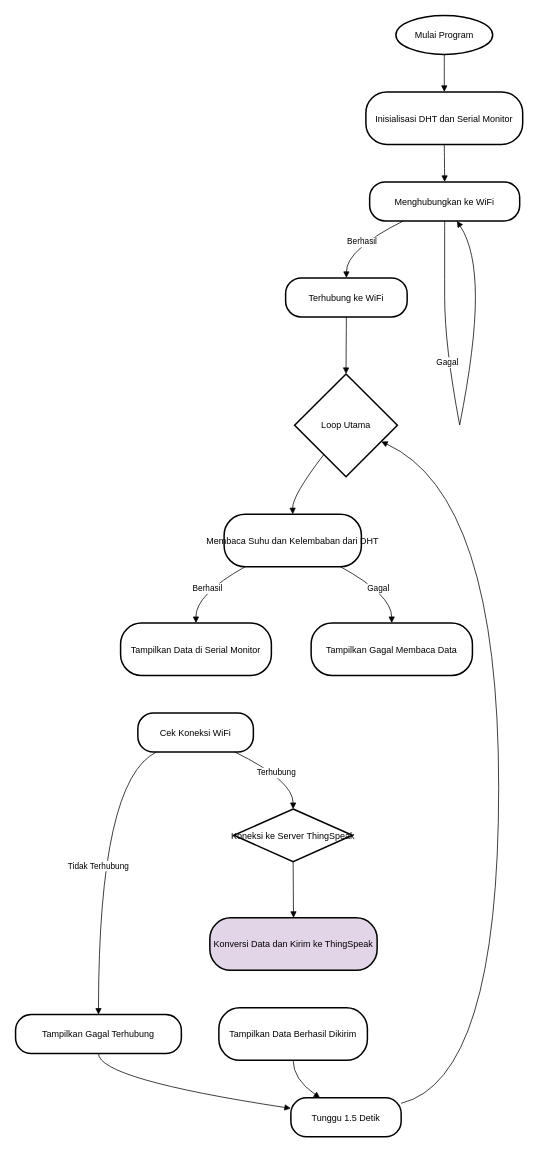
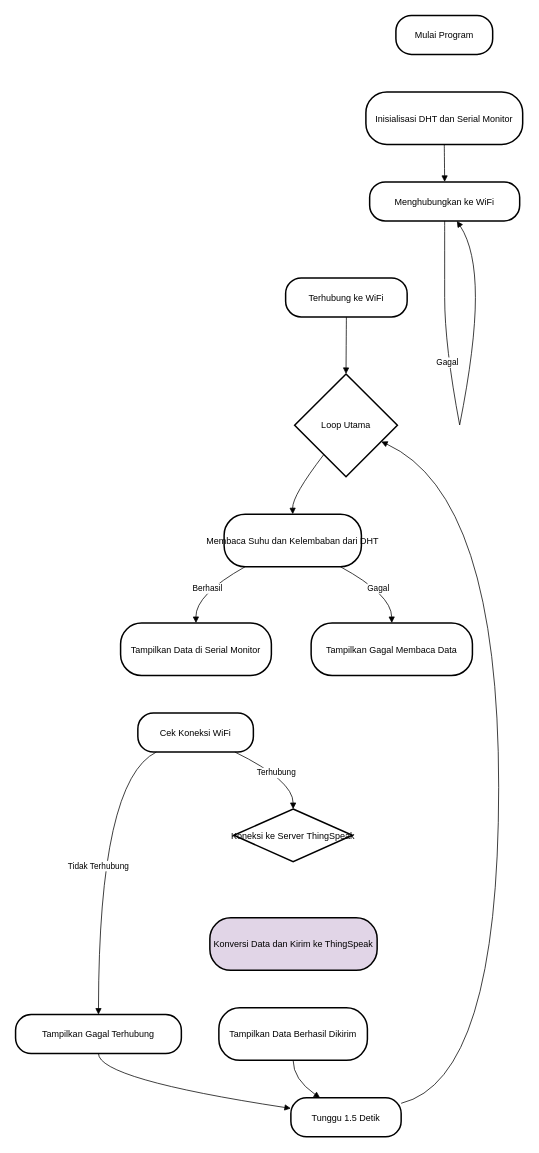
node "Mulai Program": shape ellipse -> rounded rectangle
edge "Mulai Program" -> "Inisialisasi DHT dan Serial Monitor": removed
edge "Menghubungkan ke WiFi" -> "Terhubung ke WiFi": removed, label "Berhasil"
edge "Koneksi ke Server ThingSpeak" -> "Konversi Data dan Kirim ke ThingSpeak": removed
